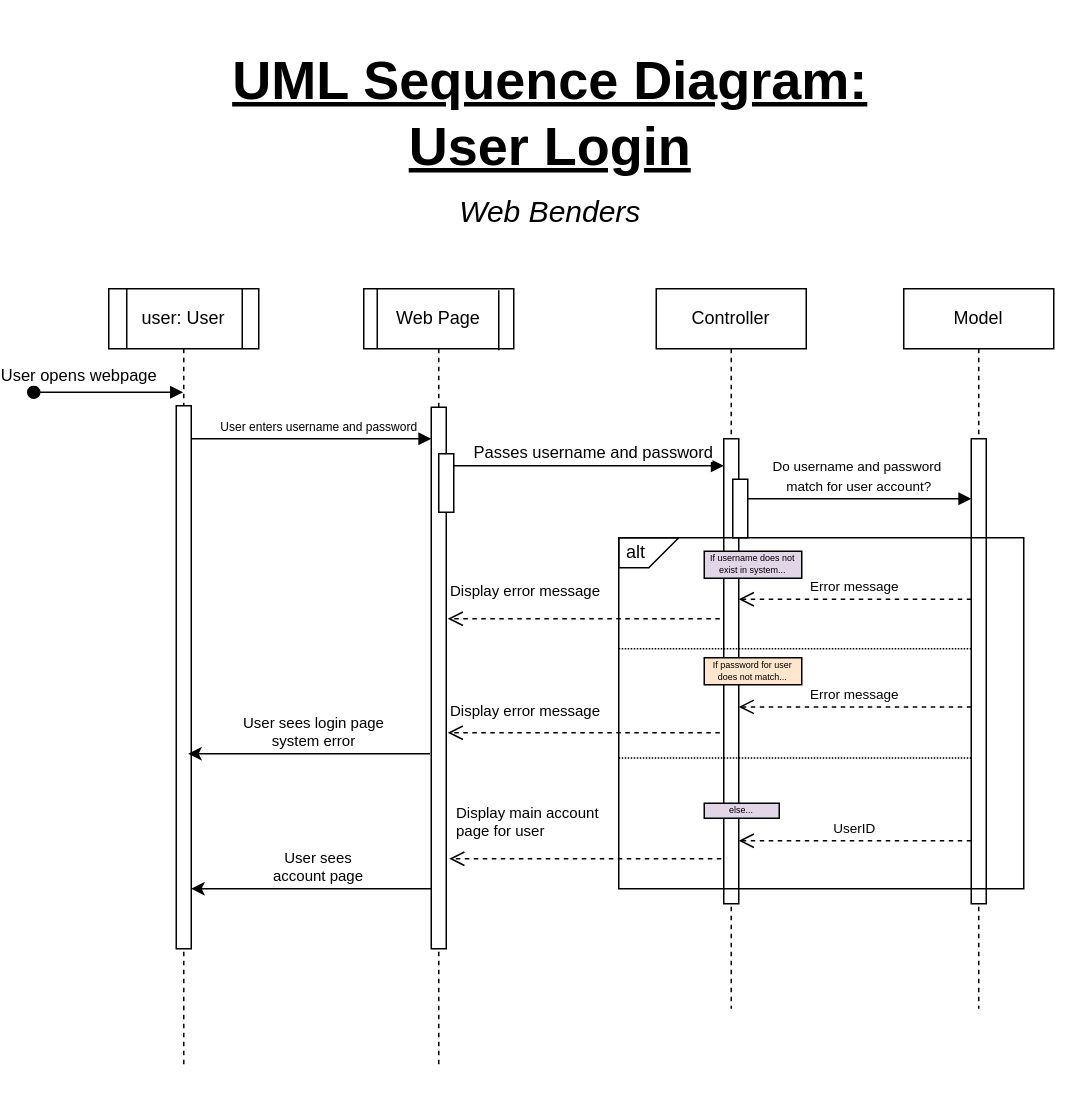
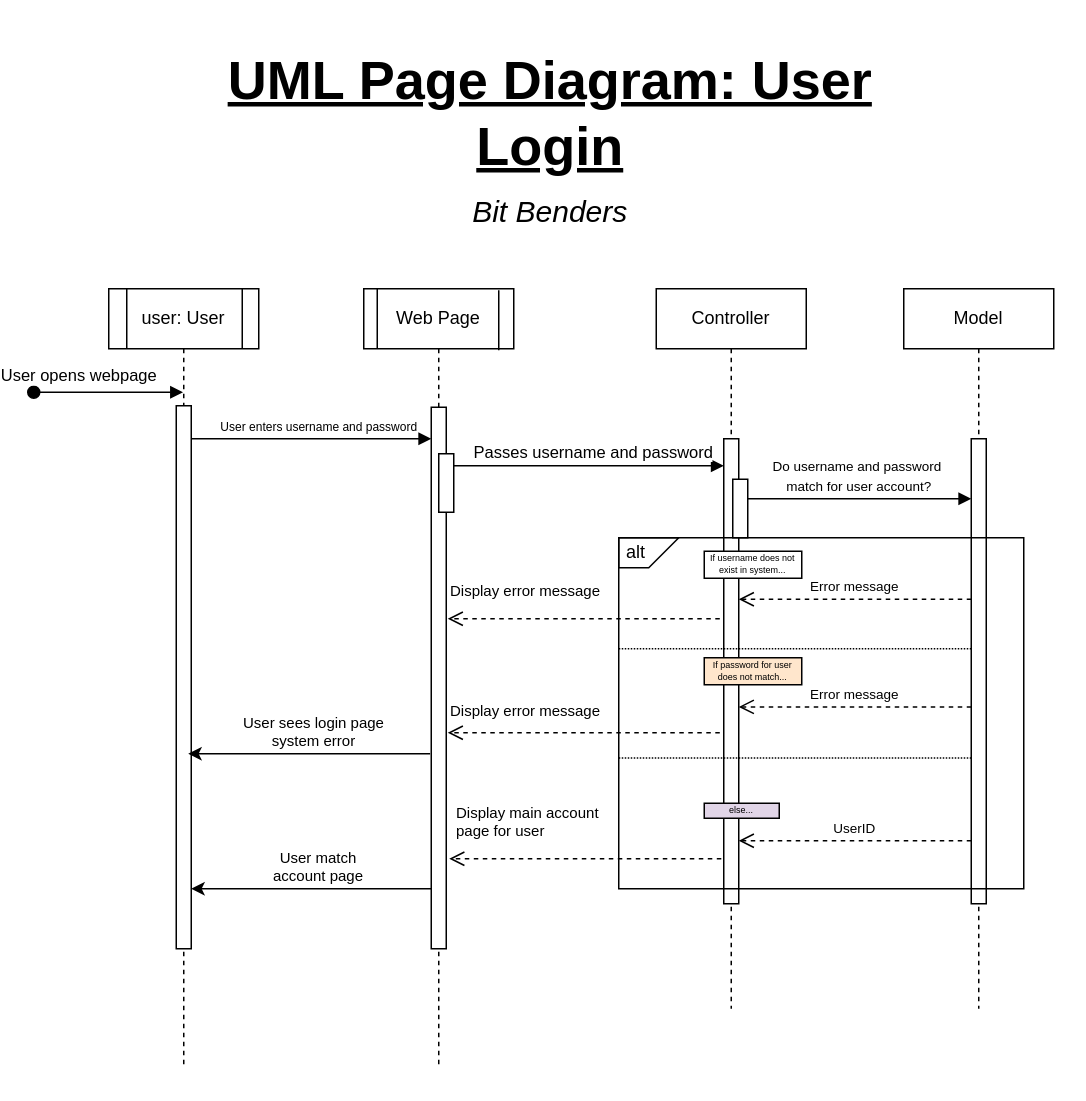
node "UML Sequence Diagram: User Login": label "UML Sequence Diagram: User Login" -> "UML Page Diagram: User Login"
node "Web Benders": label "Web Benders" -> "Bit Benders"
node "If username does not exist in system...": fillcolor #e1d5e7 -> #ffffff
node "User sees account page": label "User sees account page" -> "User match account page"
